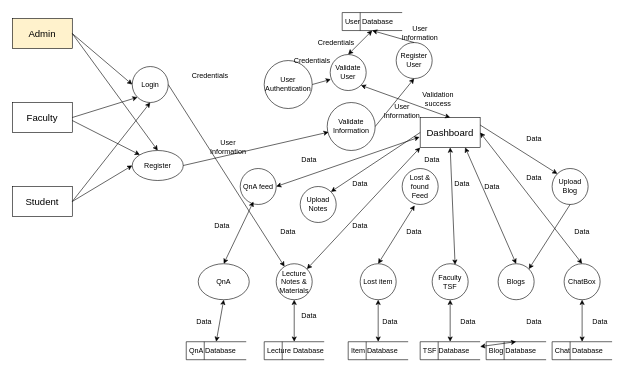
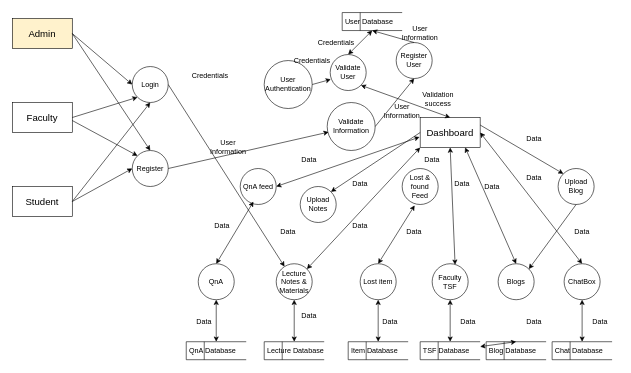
node "Register": size 51x30 -> 36x36
node "Upload Blog": moved (570, 186) -> (576, 186)
node "QnA": size 51x36 -> 36x36
